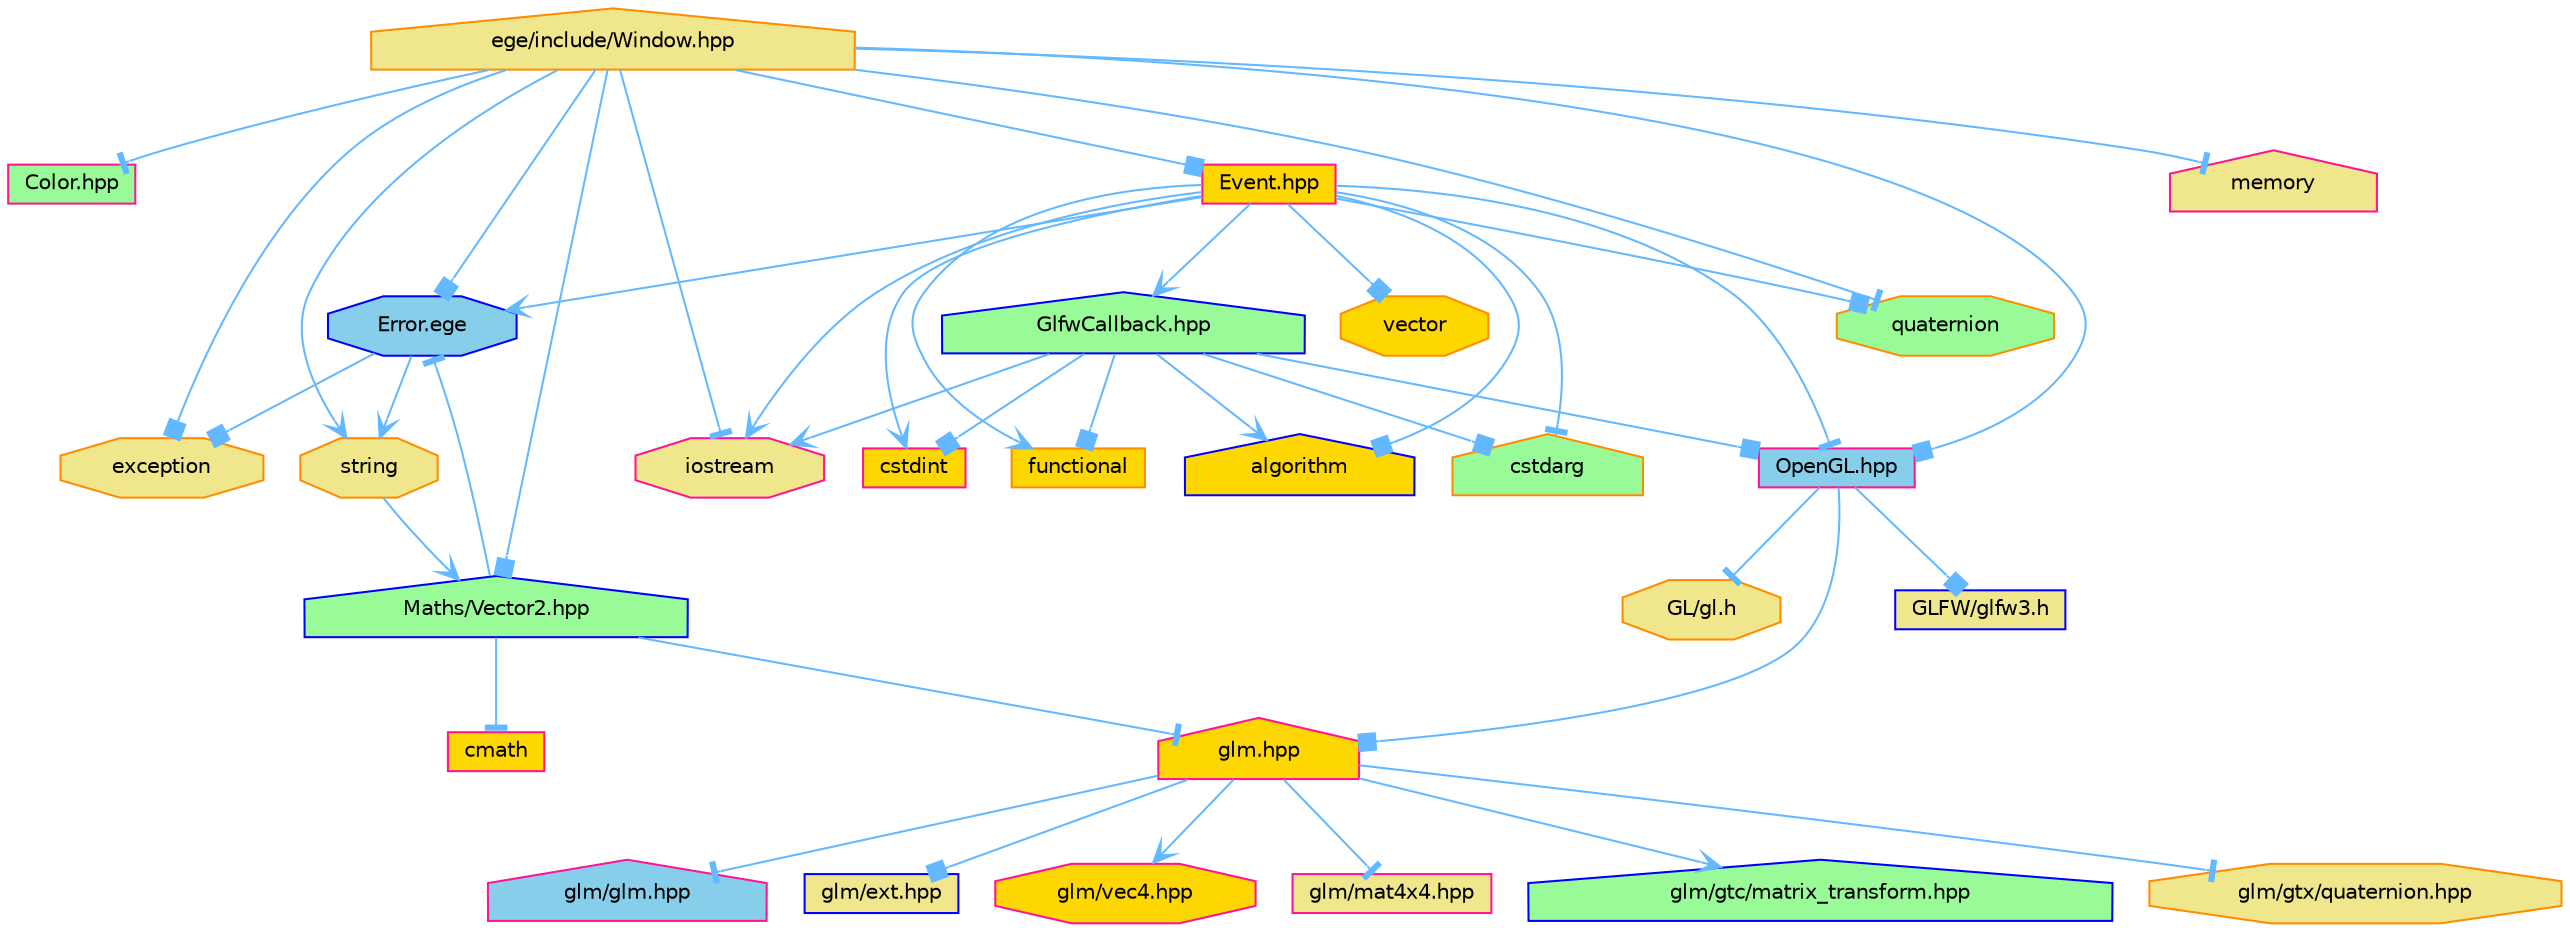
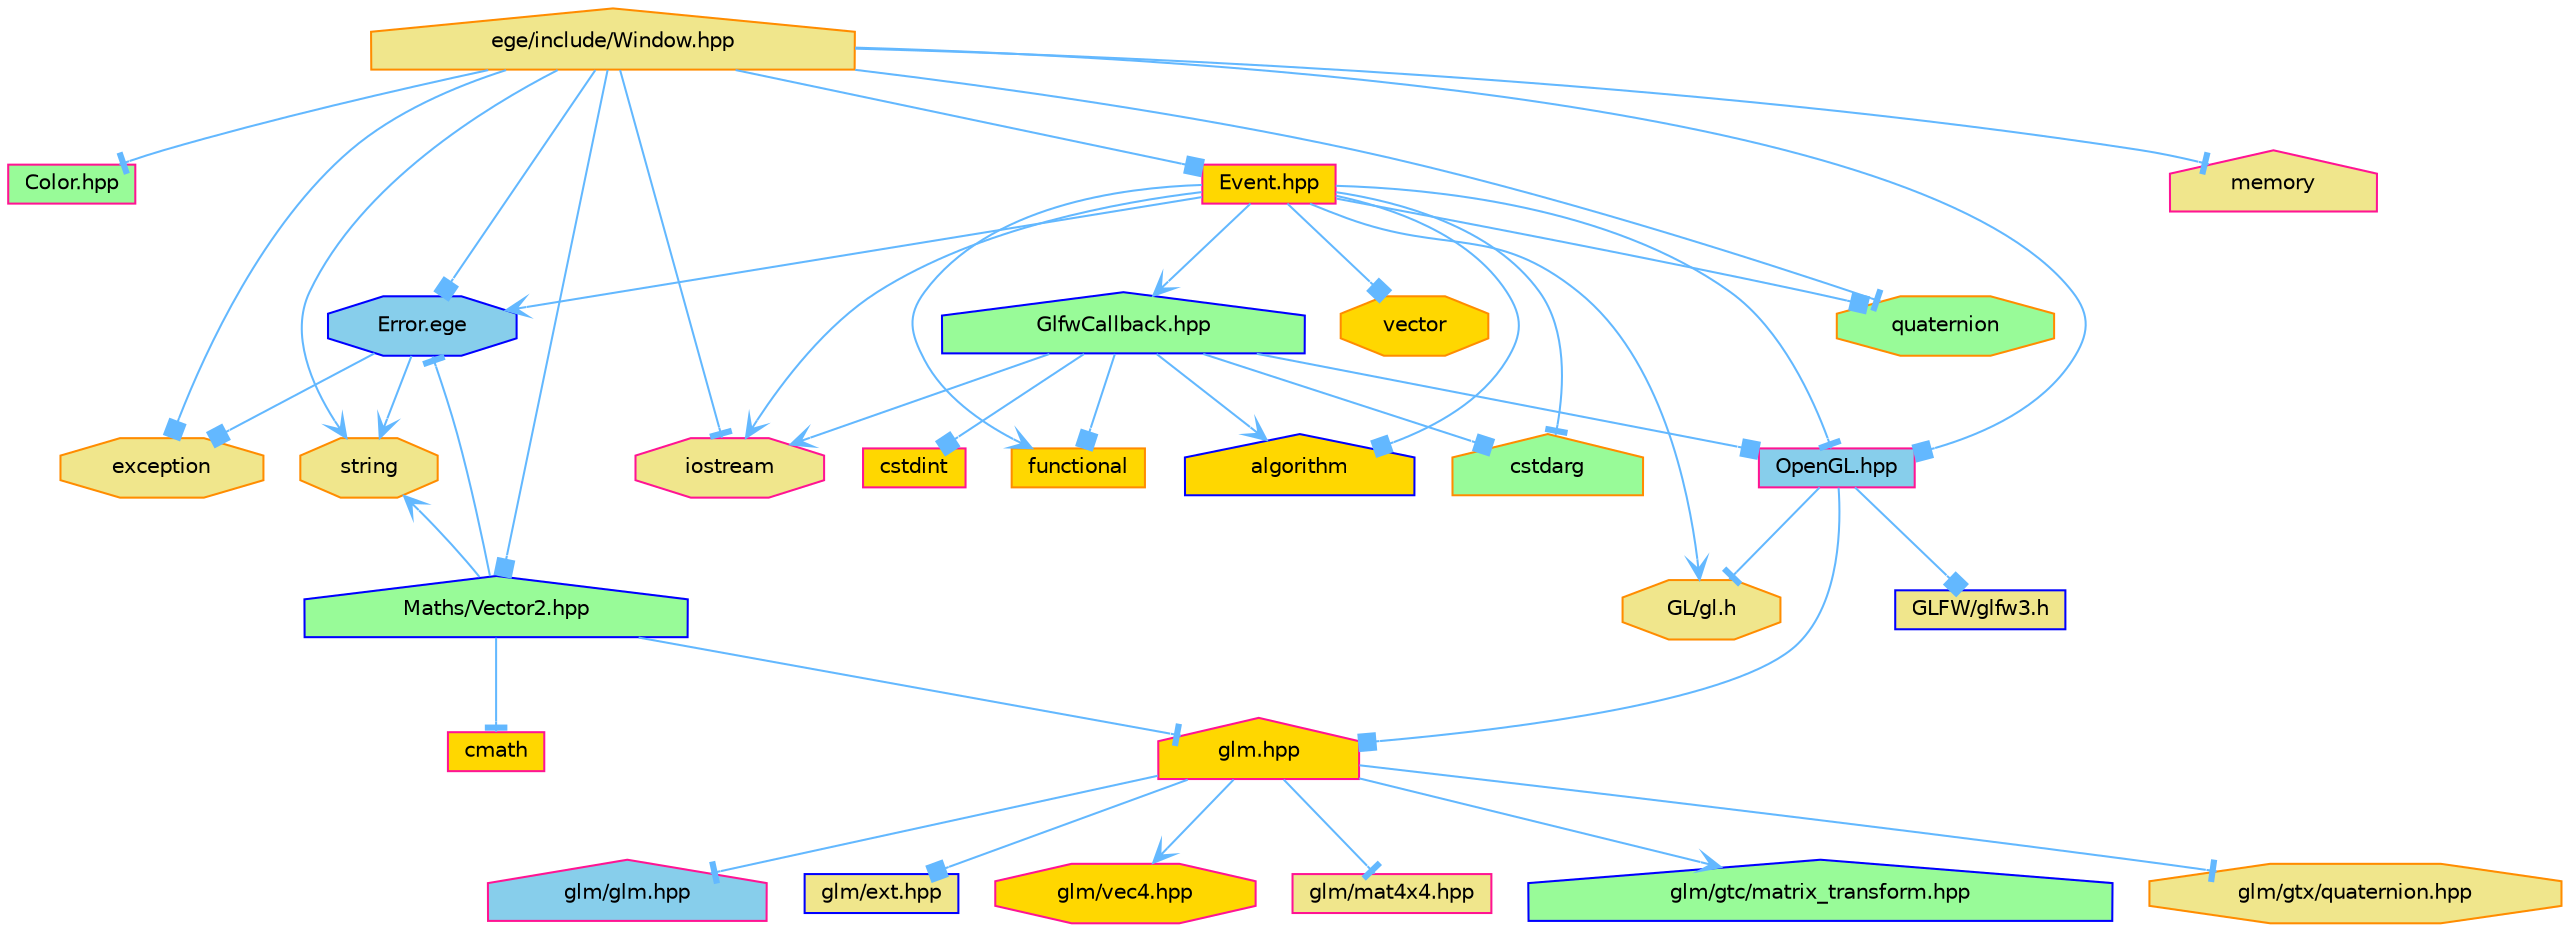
edge "Event.hpp" -> "cstdint": now "Event.hpp" -> "GL/gl.h"
edge "string" -> "Maths/Vector2.hpp": reversed
